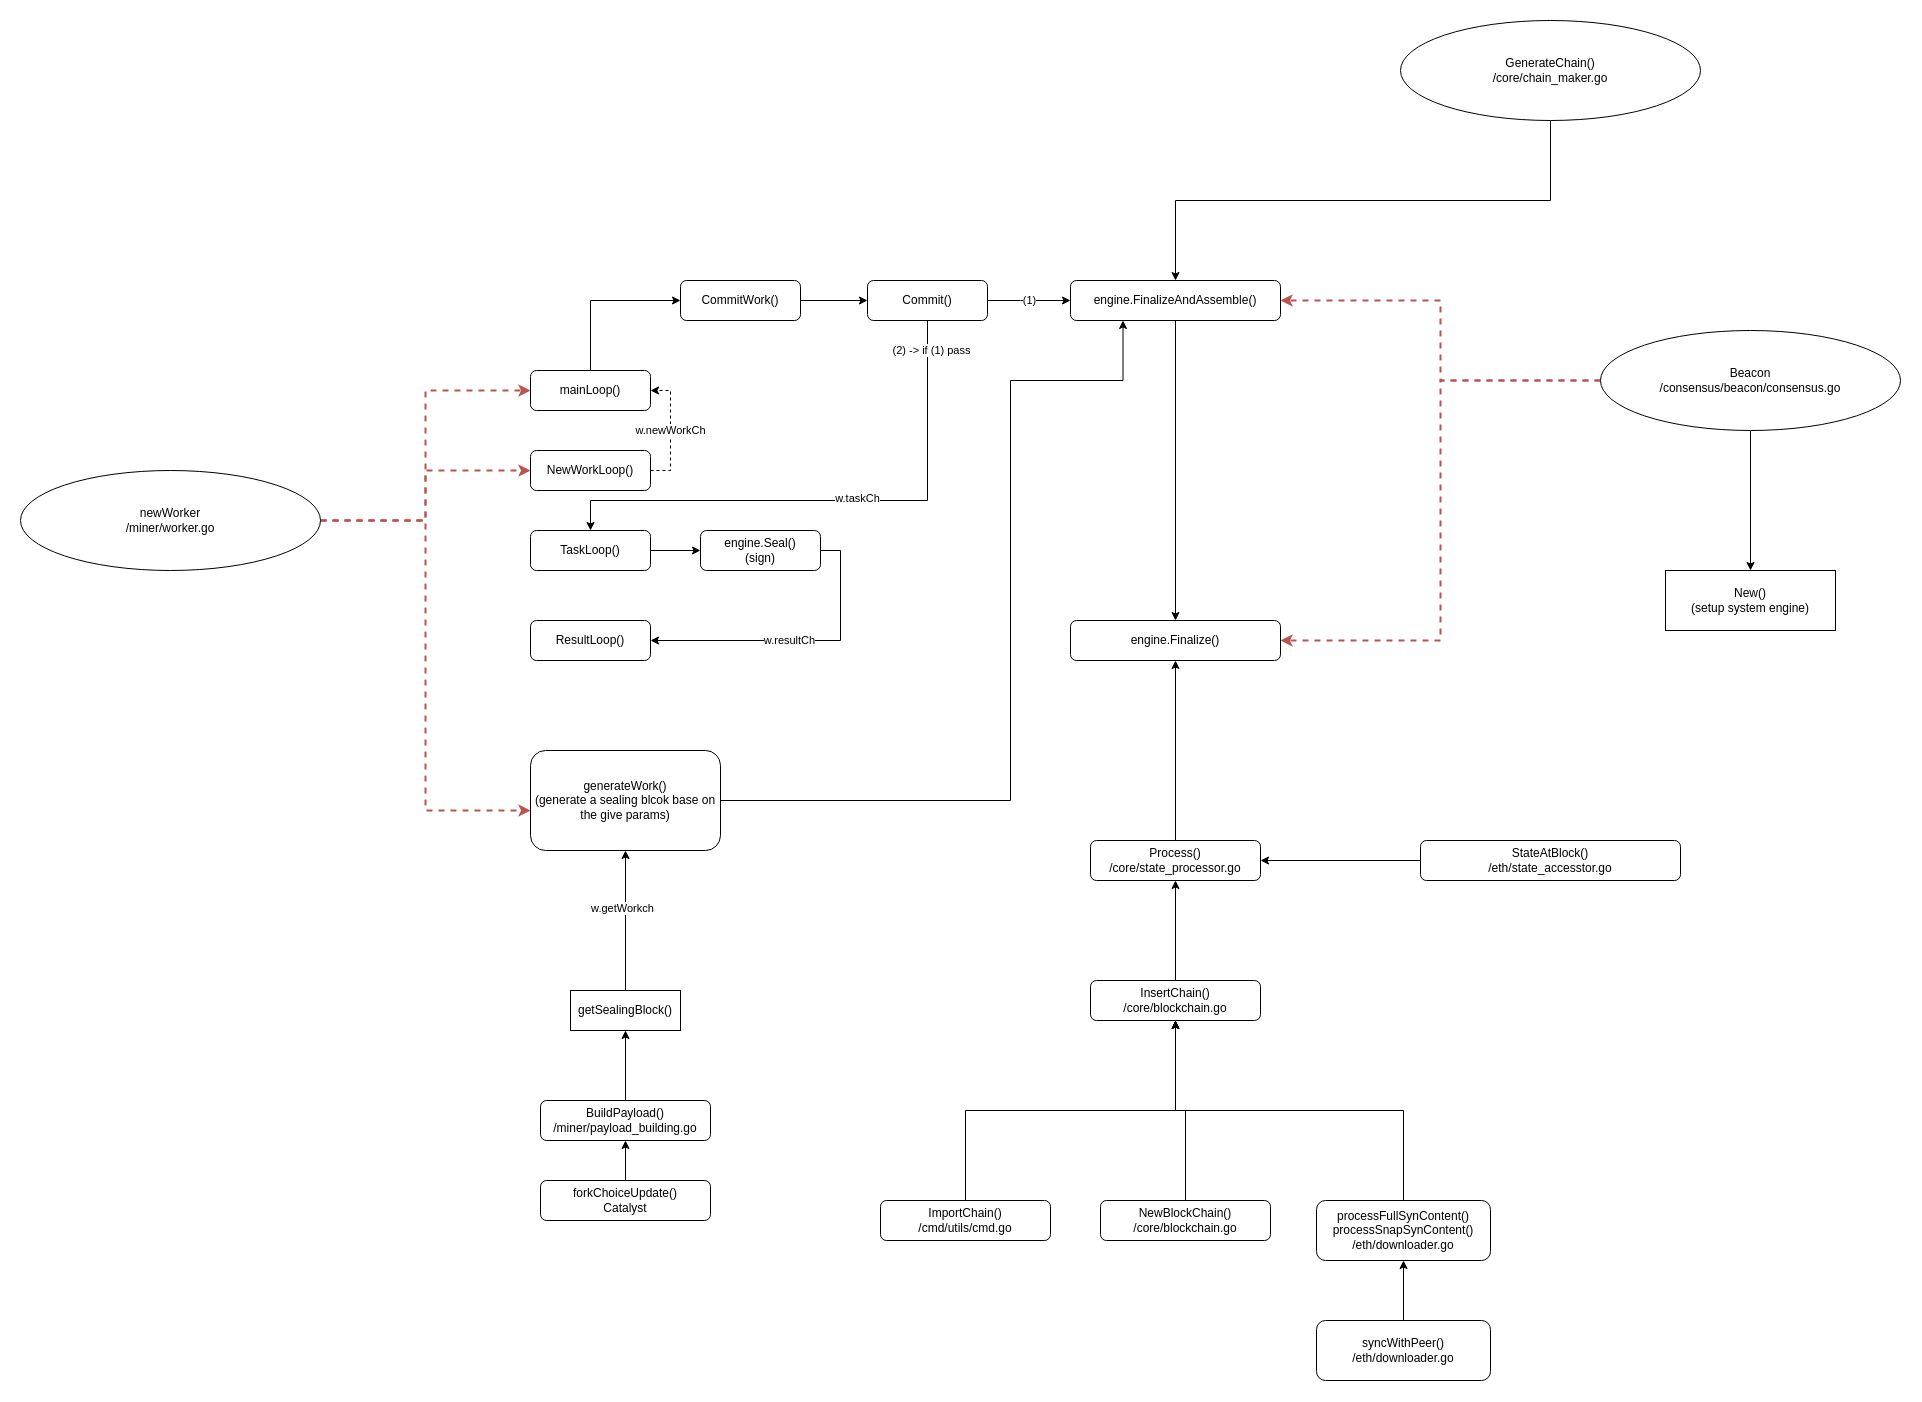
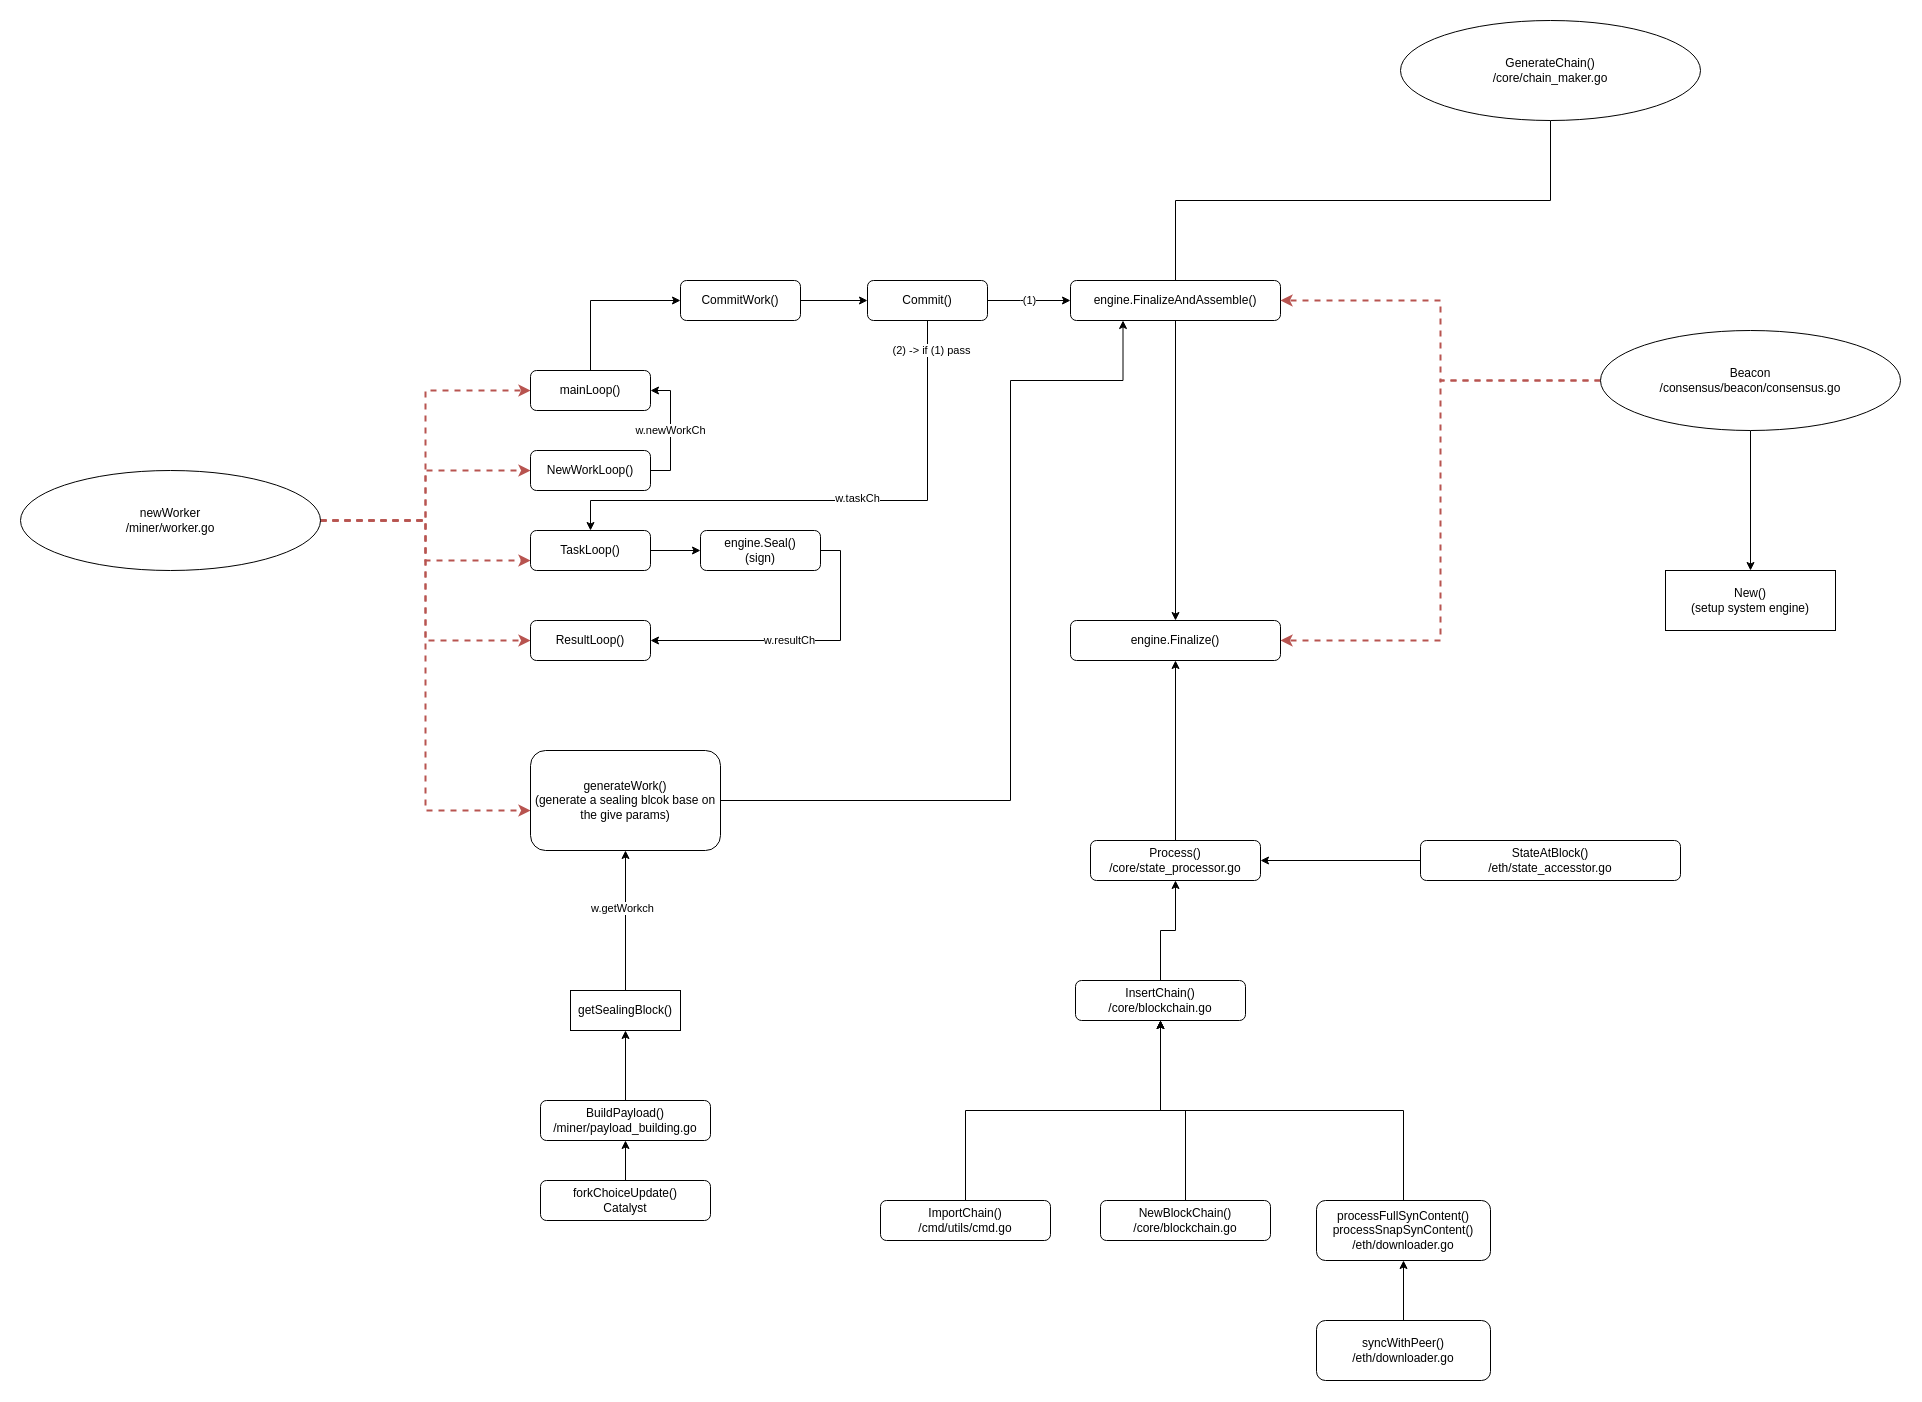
edge "GenerateChain() /core/chain_maker.go" -> "engine.FinalizeAndAssemble()": arrowhead classic -> none
edge "NewWorkLoop()" -> "mainLoop()": style dashed -> solid
edge "newWorker /miner/worker.go" -> "TaskLoop()": added
edge "newWorker /miner/worker.go" -> "ResultLoop()": added
node "InsertChain() /core/blockchain.go": moved (1176, 1001) -> (1161, 1001)
